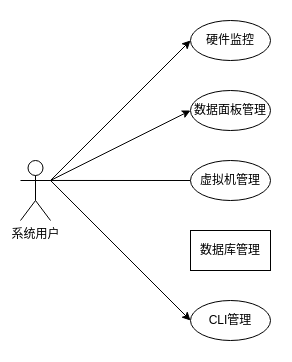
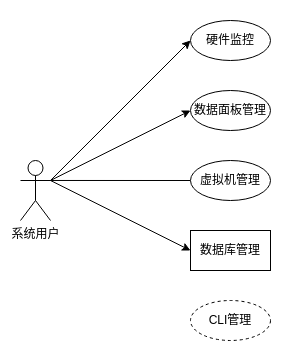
edge "系统用户" -> "数据库管理": added
edge "系统用户" -> "CLI管理": removed
node "CLI管理": style solid -> dashed
